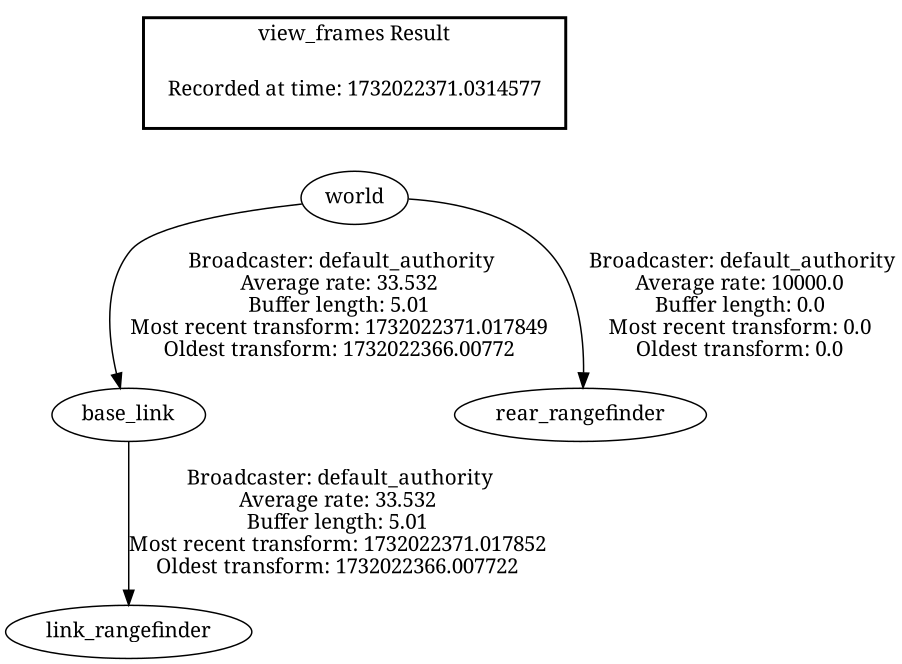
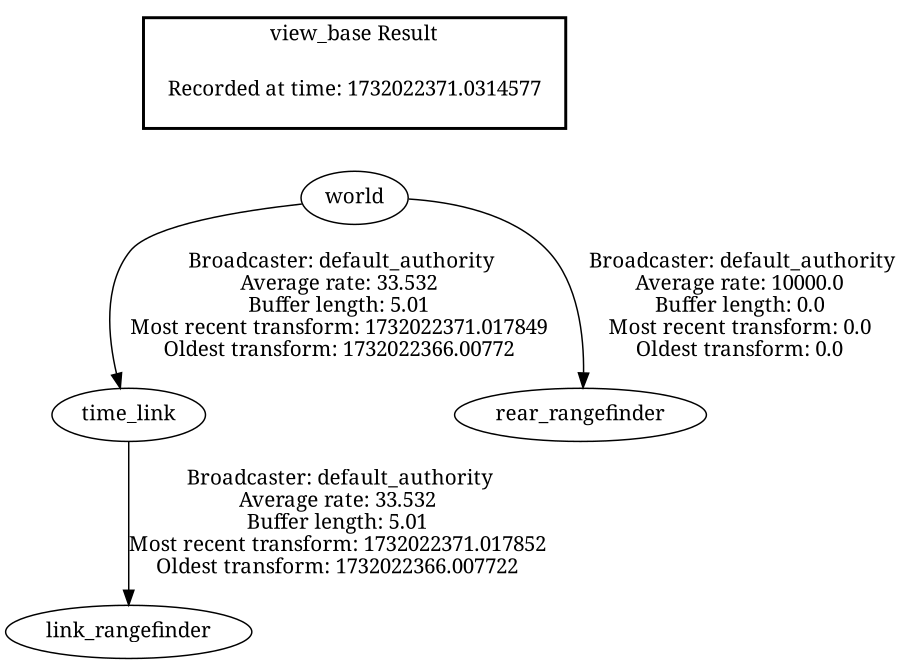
cluster "view_frames Result": label "view_frames Result" -> "view_base Result"
node "base_link": label "base_link" -> "time_link"
